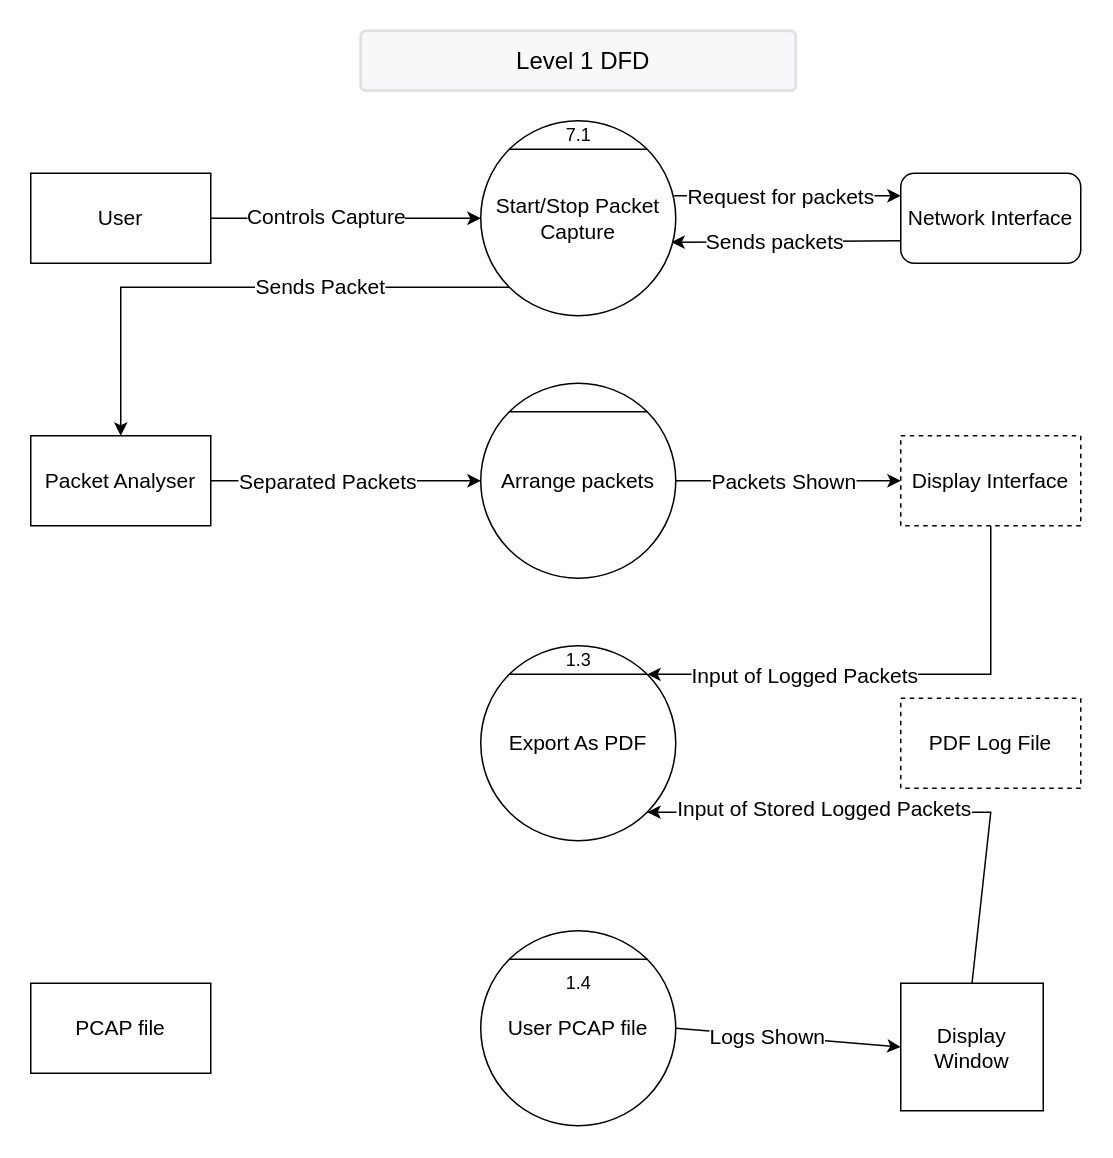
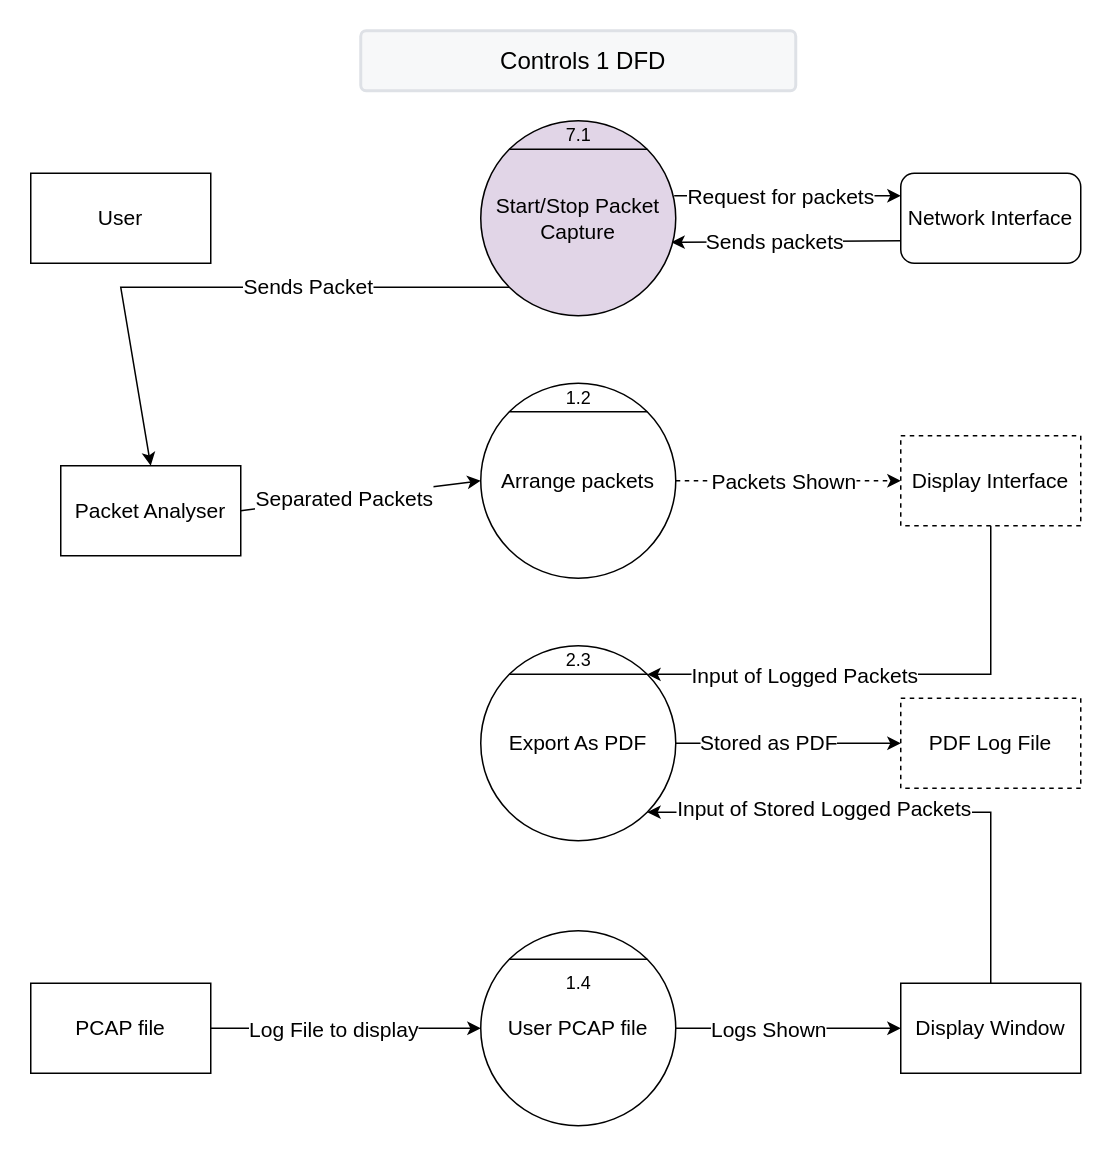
node "Level 1 DFD": label "Level 1 DFD" -> "Controls 1 DFD"
edge "User" -> "Start/Stop Packet Capture": removed, label "Controls Capture"
node "Start/Stop Packet Capture": fillcolor #ffffff -> #e1d5e7
node "1.2": added
node "Packet Analyser": moved (121, 481) -> (151, 511)
edge "Arrange packets" -> "Display Interface": style solid -> dashed
node "1.3": label "1.3" -> "2.3"
edge "Export As PDF" -> "PDF Log File": added, label "Stored as PDF"
edge "PCAP file" -> "User PCAP file": added, label "Log File to display"
node "Display Window": size 143x128 -> 180x90
